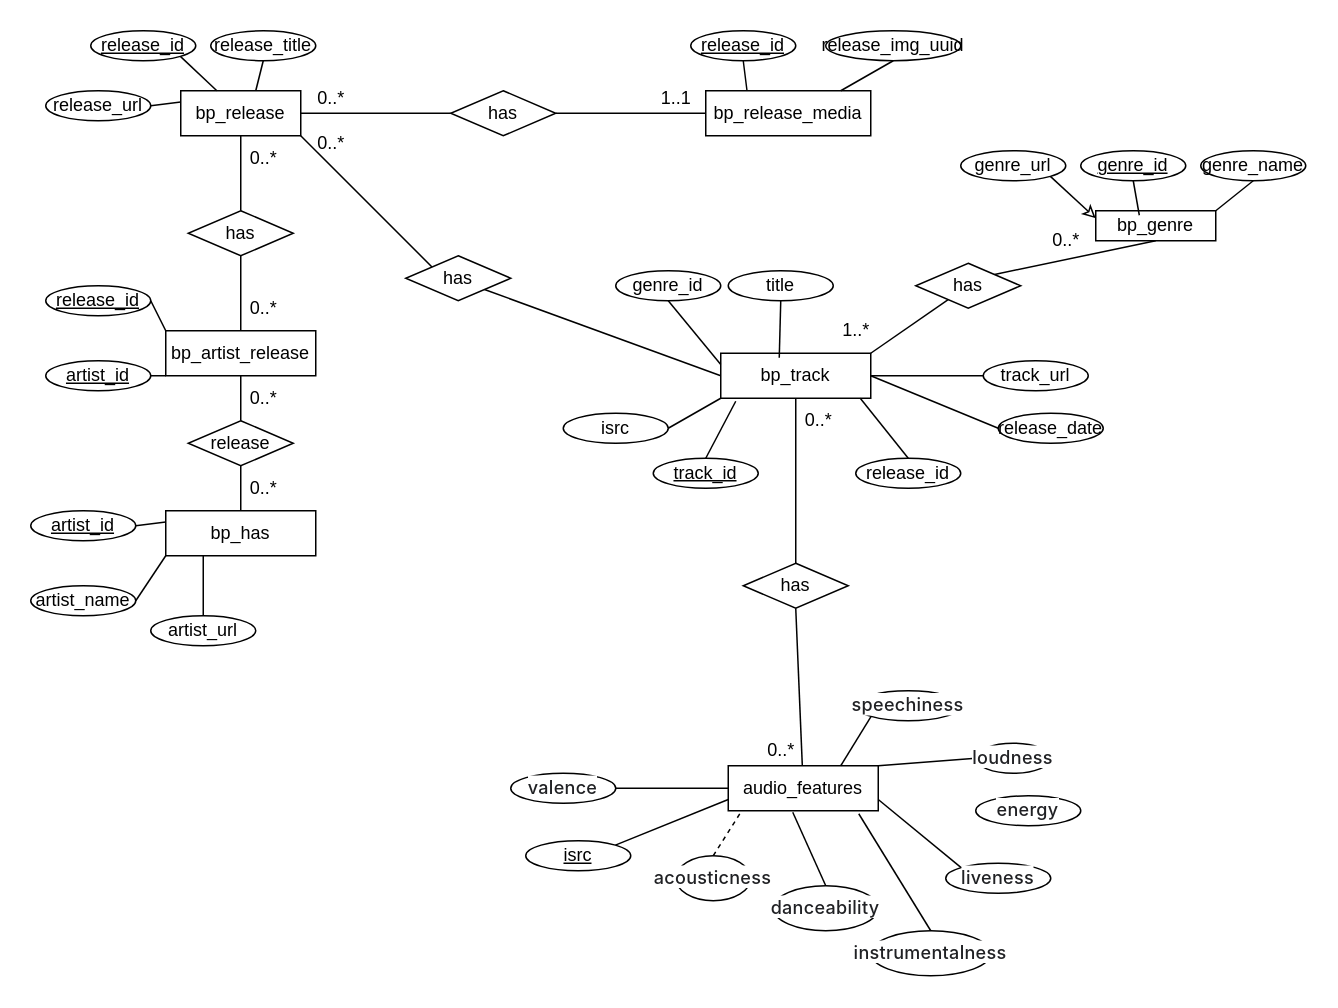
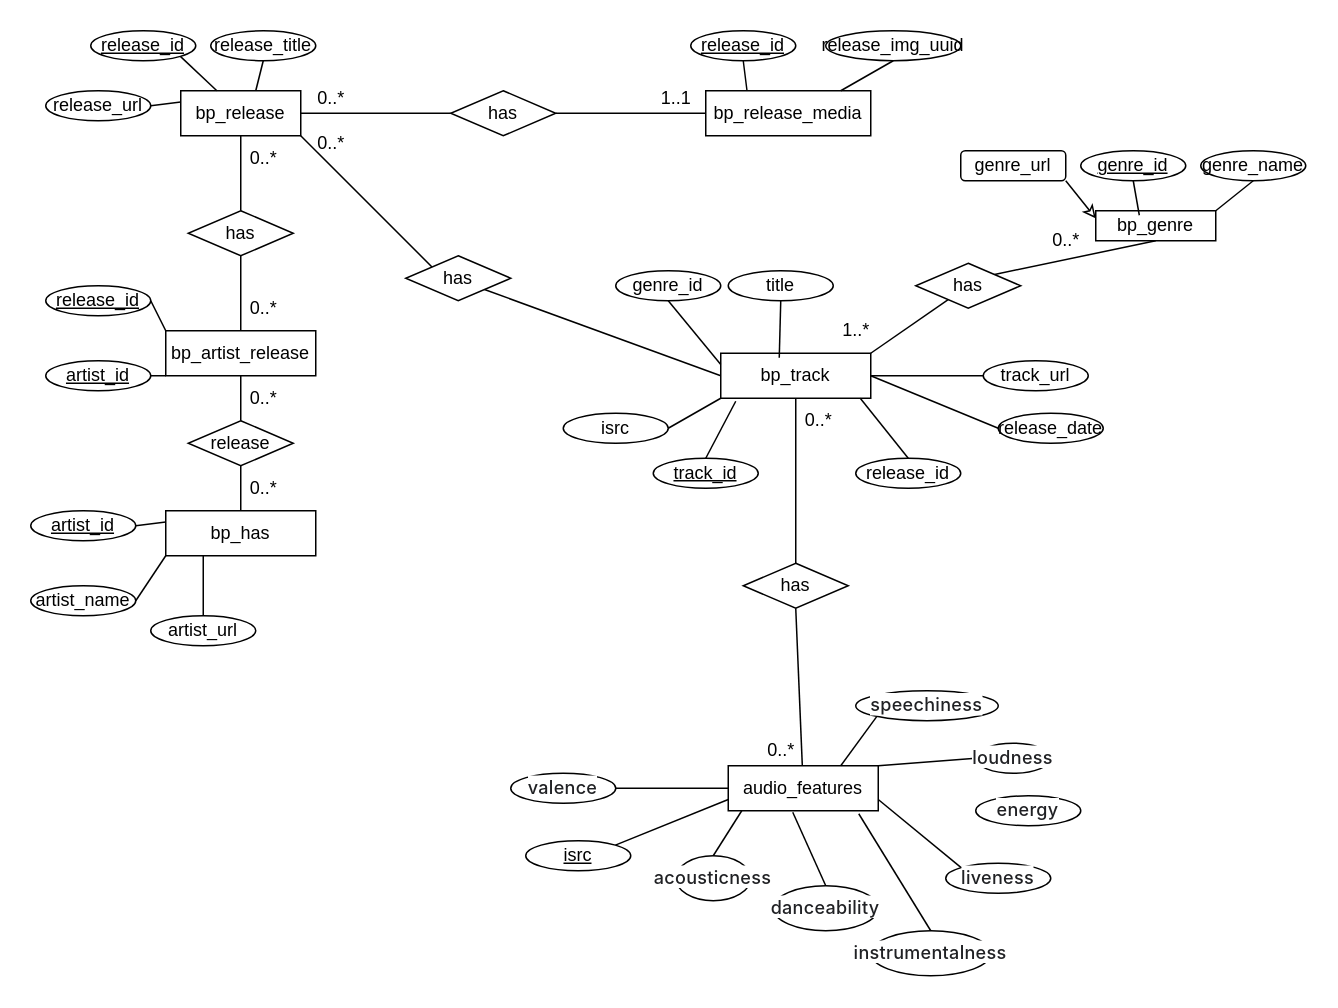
node "genre_url": shape ellipse -> rounded rectangle
node "speechiness": size 105x30 -> 143x30
edge "audio_features" -- "acousticness": style dashed -> solid
